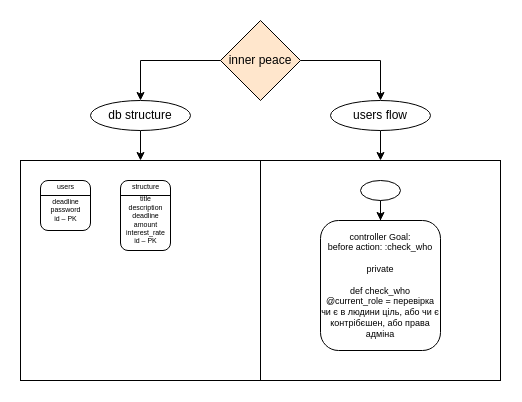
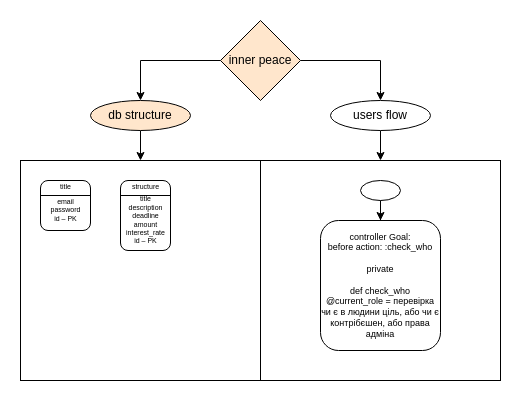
node "db structure": fillcolor #ffffff -> #ffe6cc
node "users": label "users" -> "title"
node "deadline password id – PK": label "deadline password id – PK" -> "email password id – PK"
